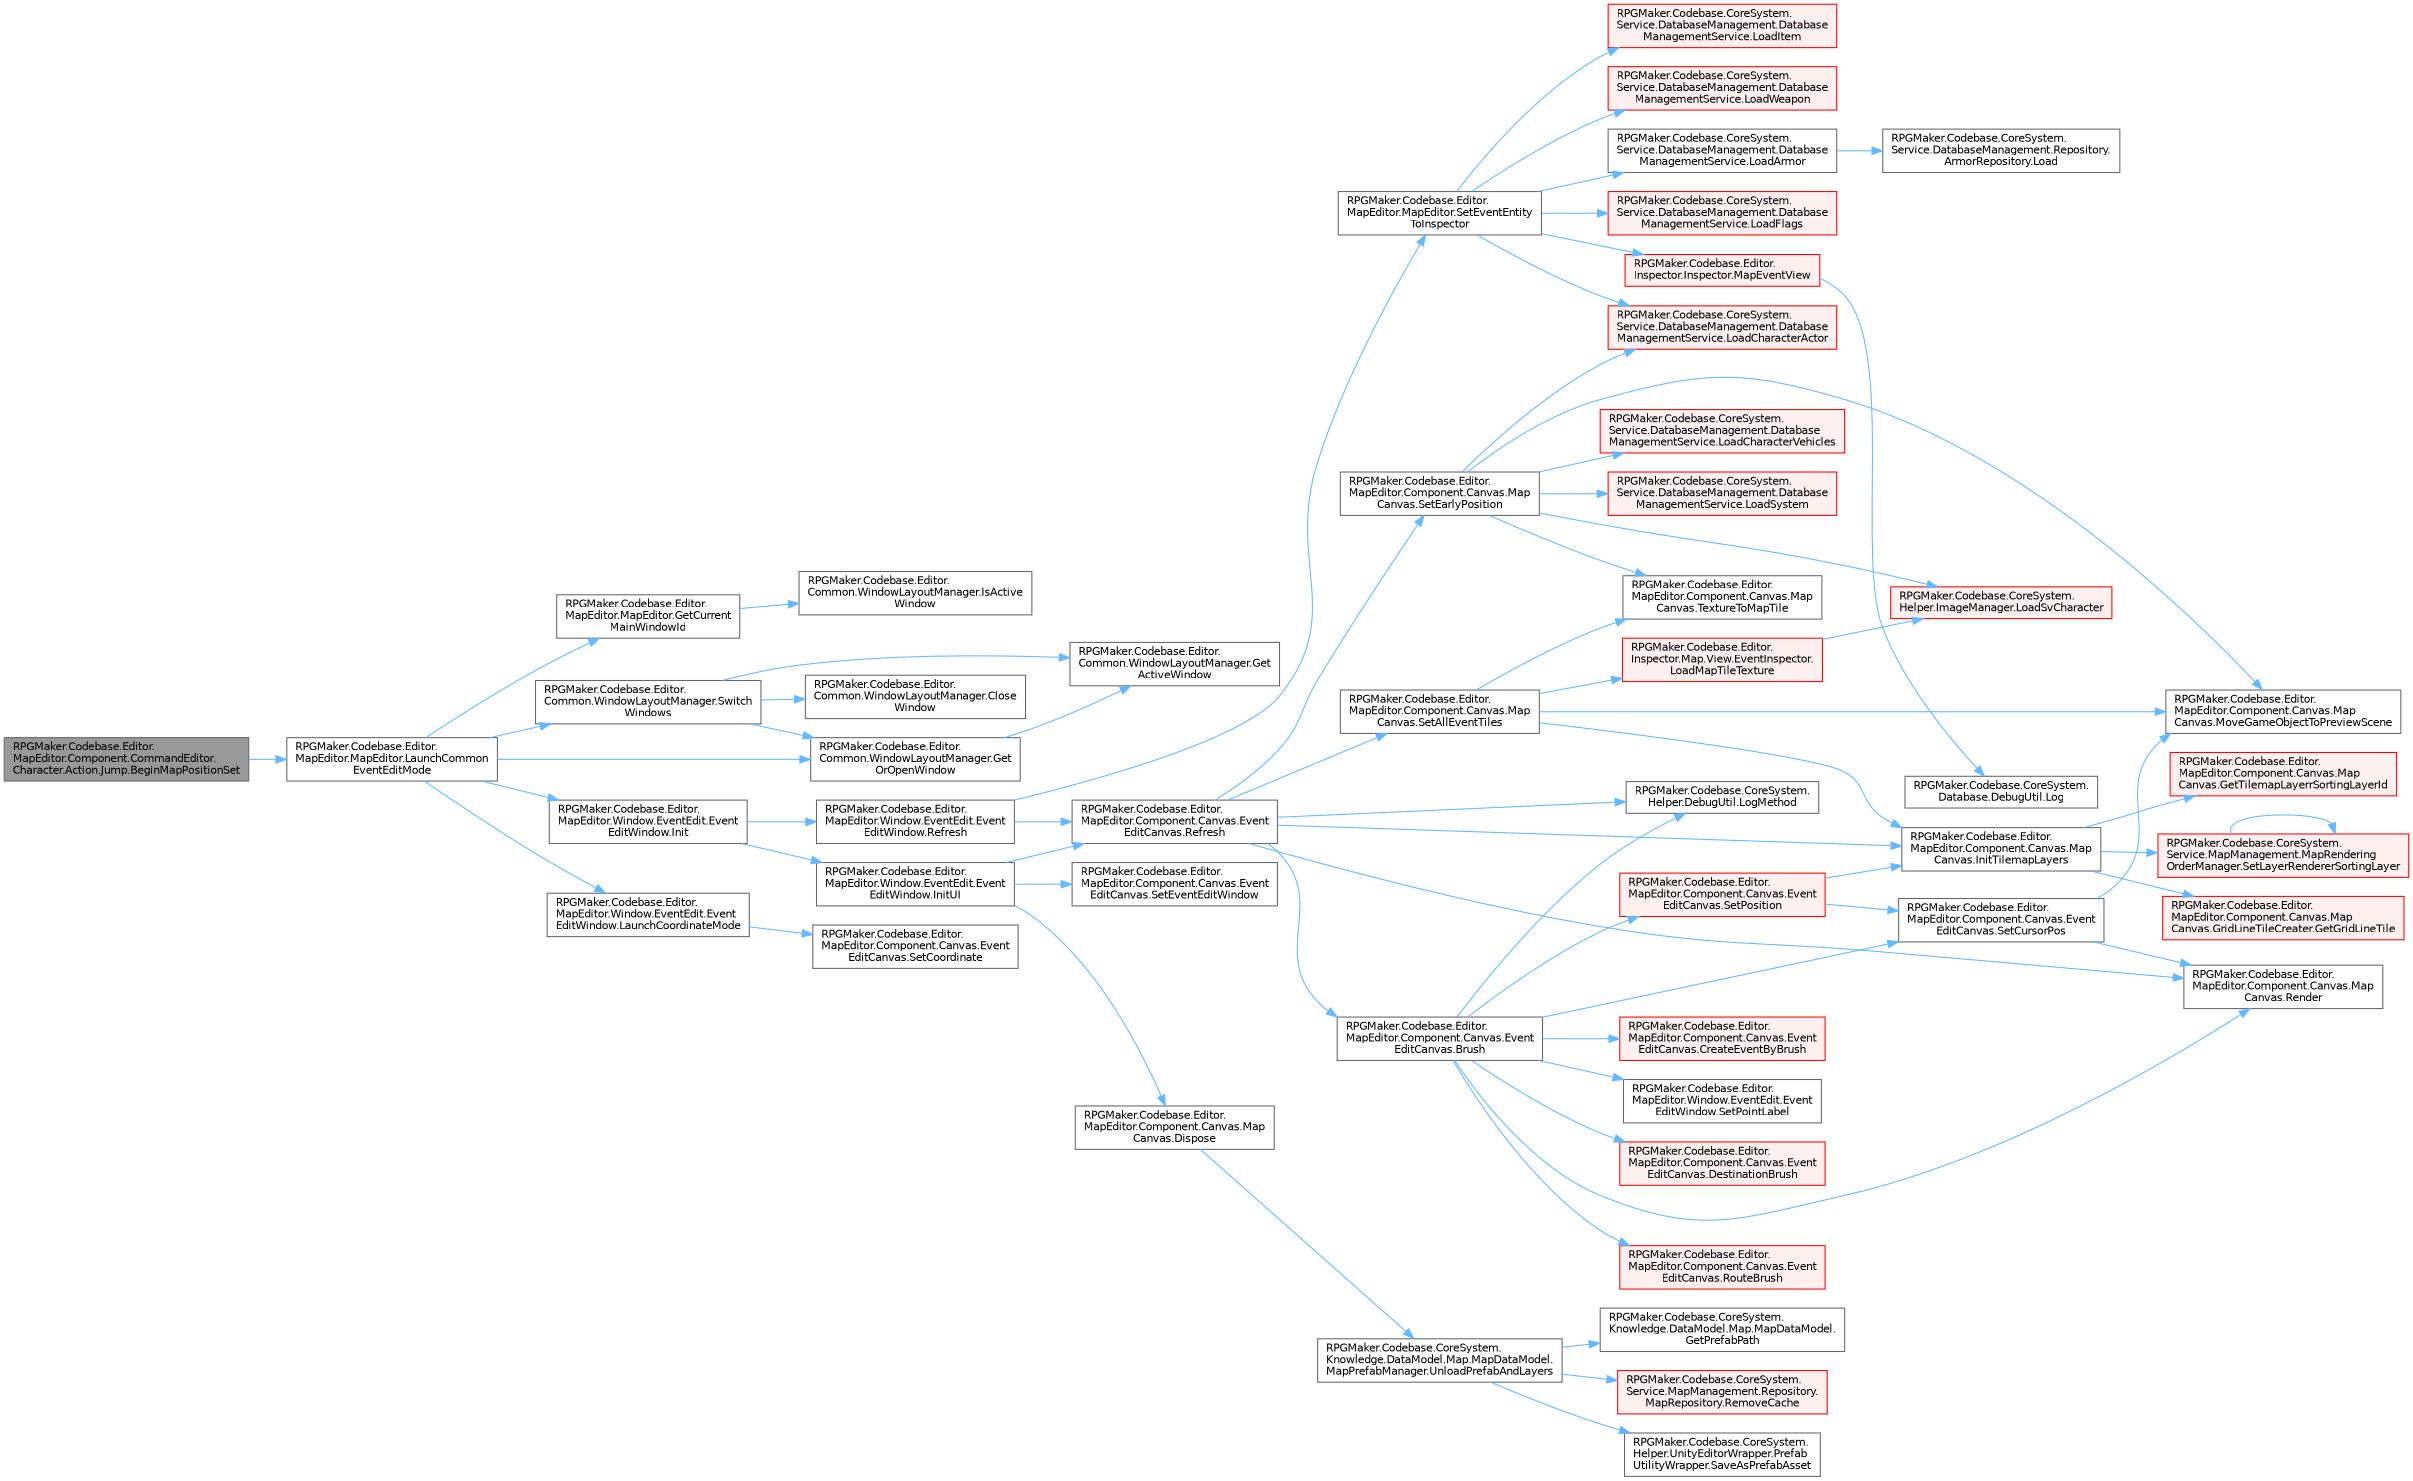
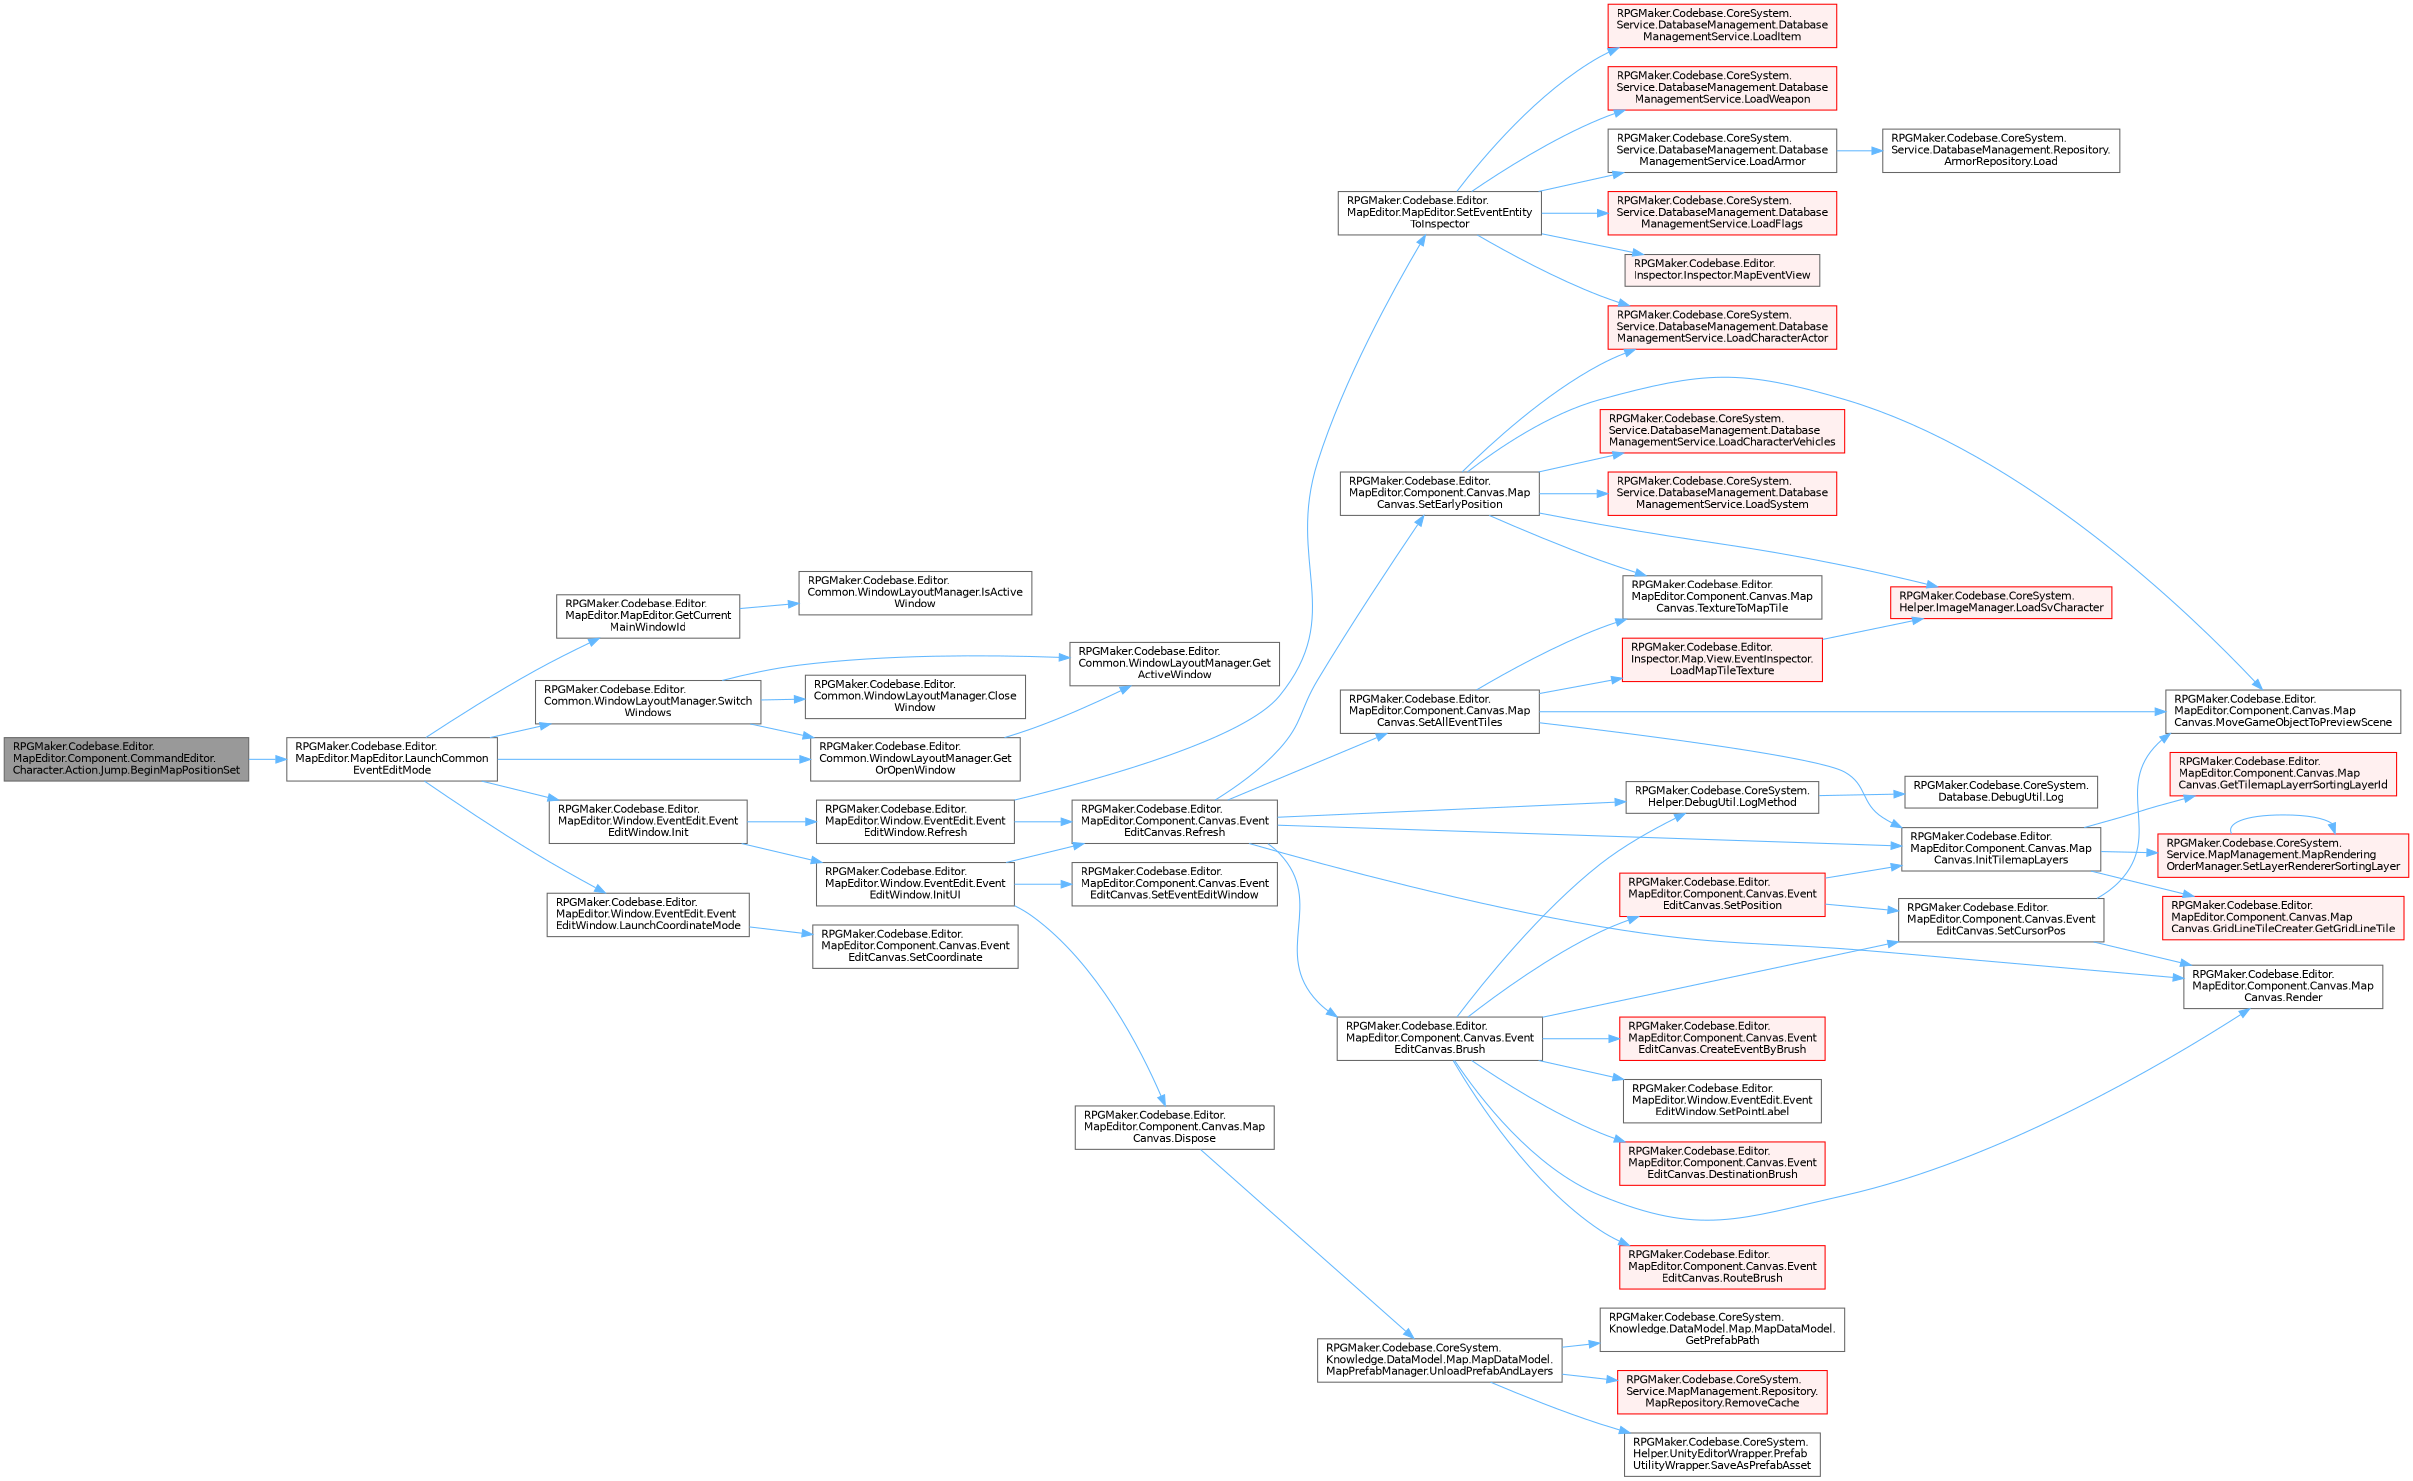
node "RPGMaker.Codebase.Editor. Inspector.Inspector.MapEventView": color red -> grey40
edge "RPGMaker.Codebase.Editor. Inspector.Inspector.MapEventView" -> "RPGMaker.Codebase.CoreSystem. Database.DebugUtil.Log": now "RPGMaker.Codebase.CoreSystem. Helper.DebugUtil.LogMethod" -> "RPGMaker.Codebase.CoreSystem. Database.DebugUtil.Log"
